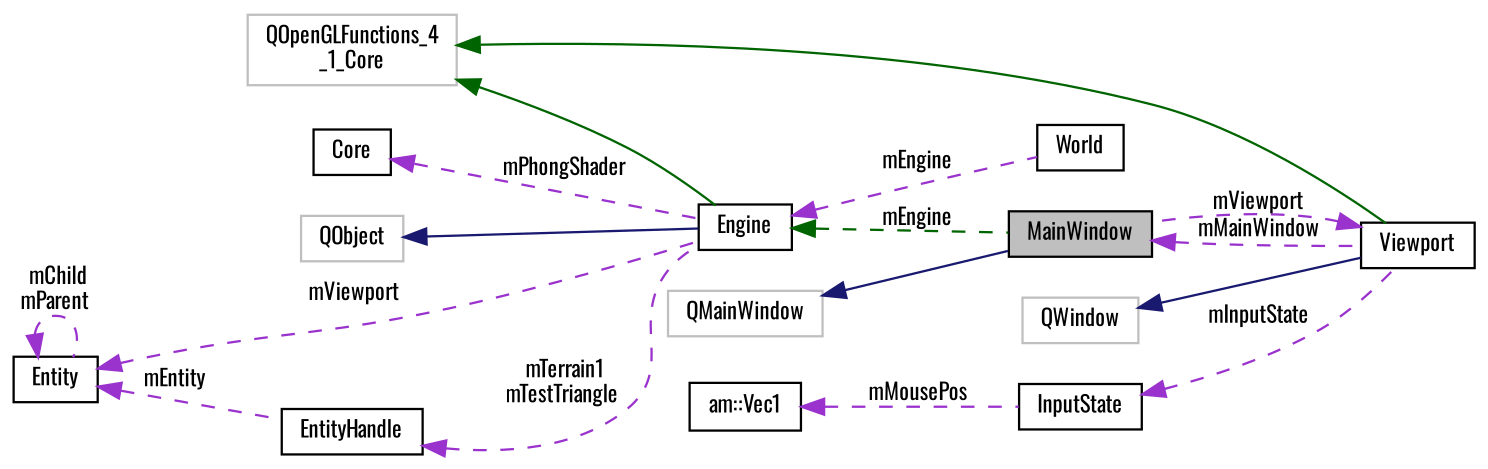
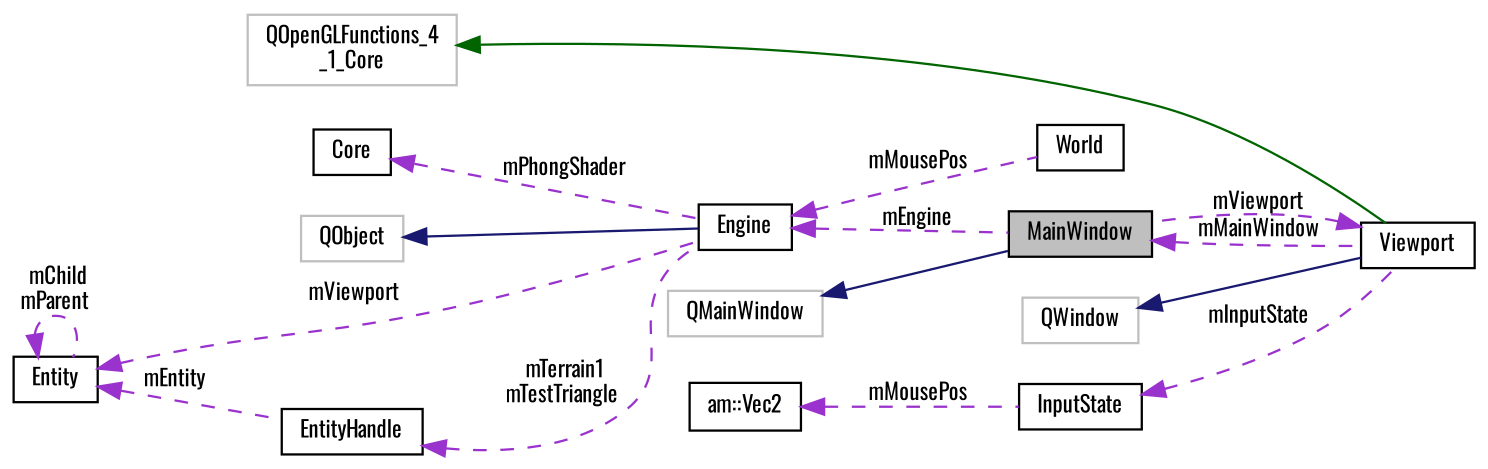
edge "Engine" -> "QOpenGLFunctions_4 _1_Core": removed
edge "World" -> "Engine": label " mEngine" -> " mMousePos"
edge "MainWindow" -> "Engine": color darkgreen -> darkorchid3
node "am::Vec1": label "am::Vec1" -> "am::Vec2"
